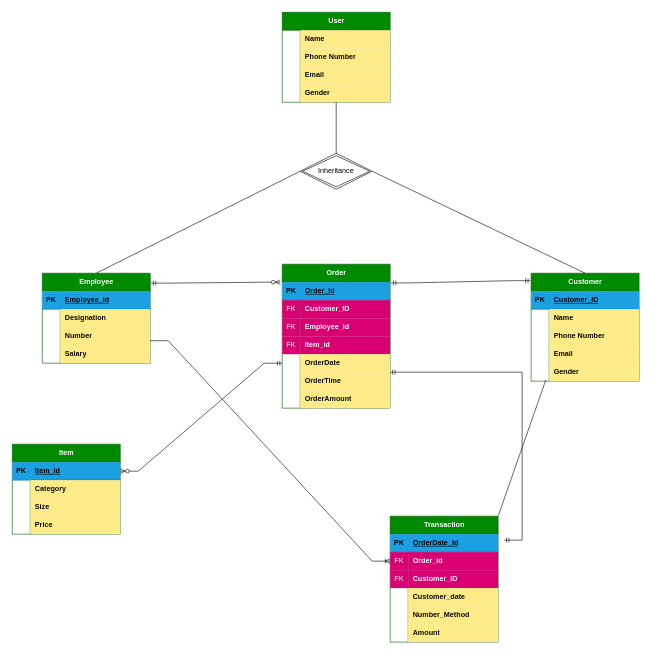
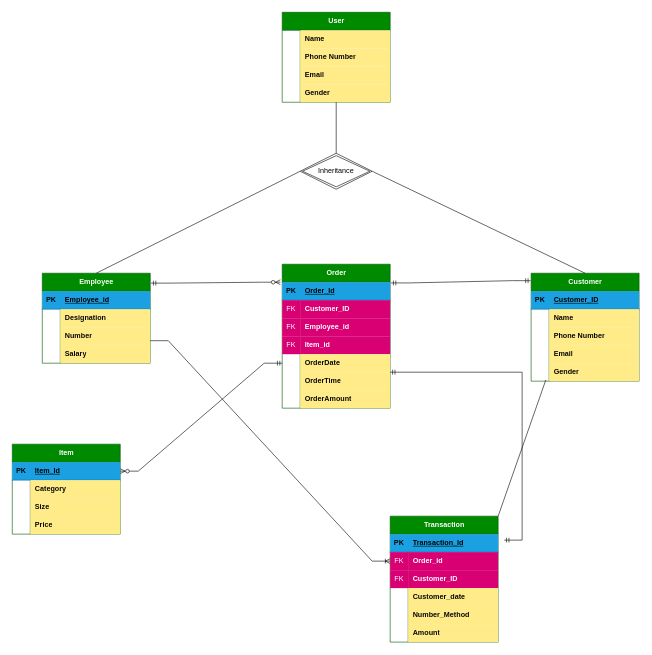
node "OrderDate_Id": label "OrderDate_Id" -> "Transaction_Id"
